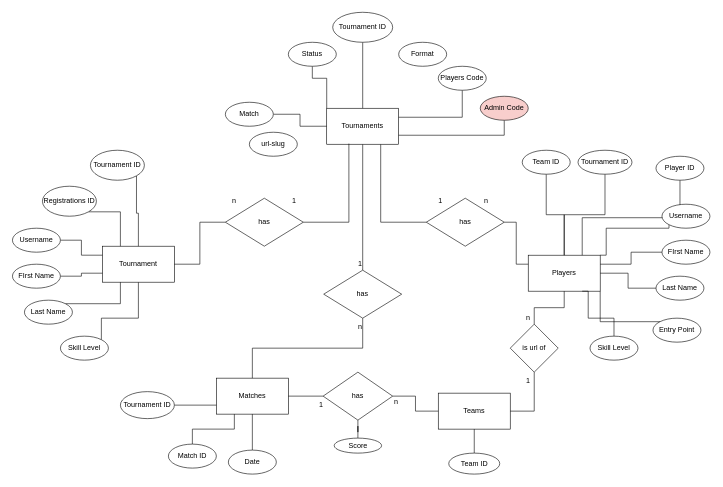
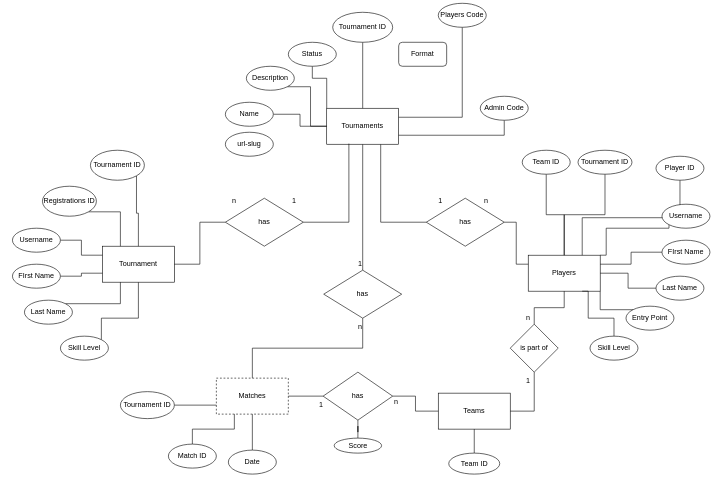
node "Format": shape ellipse -> rounded rectangle
node "Description": added
node "Players Code": moved (462, 78) -> (462, 15)
edge "Description" -- "Tournaments": added
node "Admin Code": fillcolor #f8cecc -> #ffffff
node "Match": label "Match" -> "Name"
node "url-slug": moved (273, 144) -> (249, 144)
node "Entry Point": moved (677, 330) -> (650, 318)
node "is url of": label "is url of" -> "is part of"
node "Matches": style solid -> dashed
